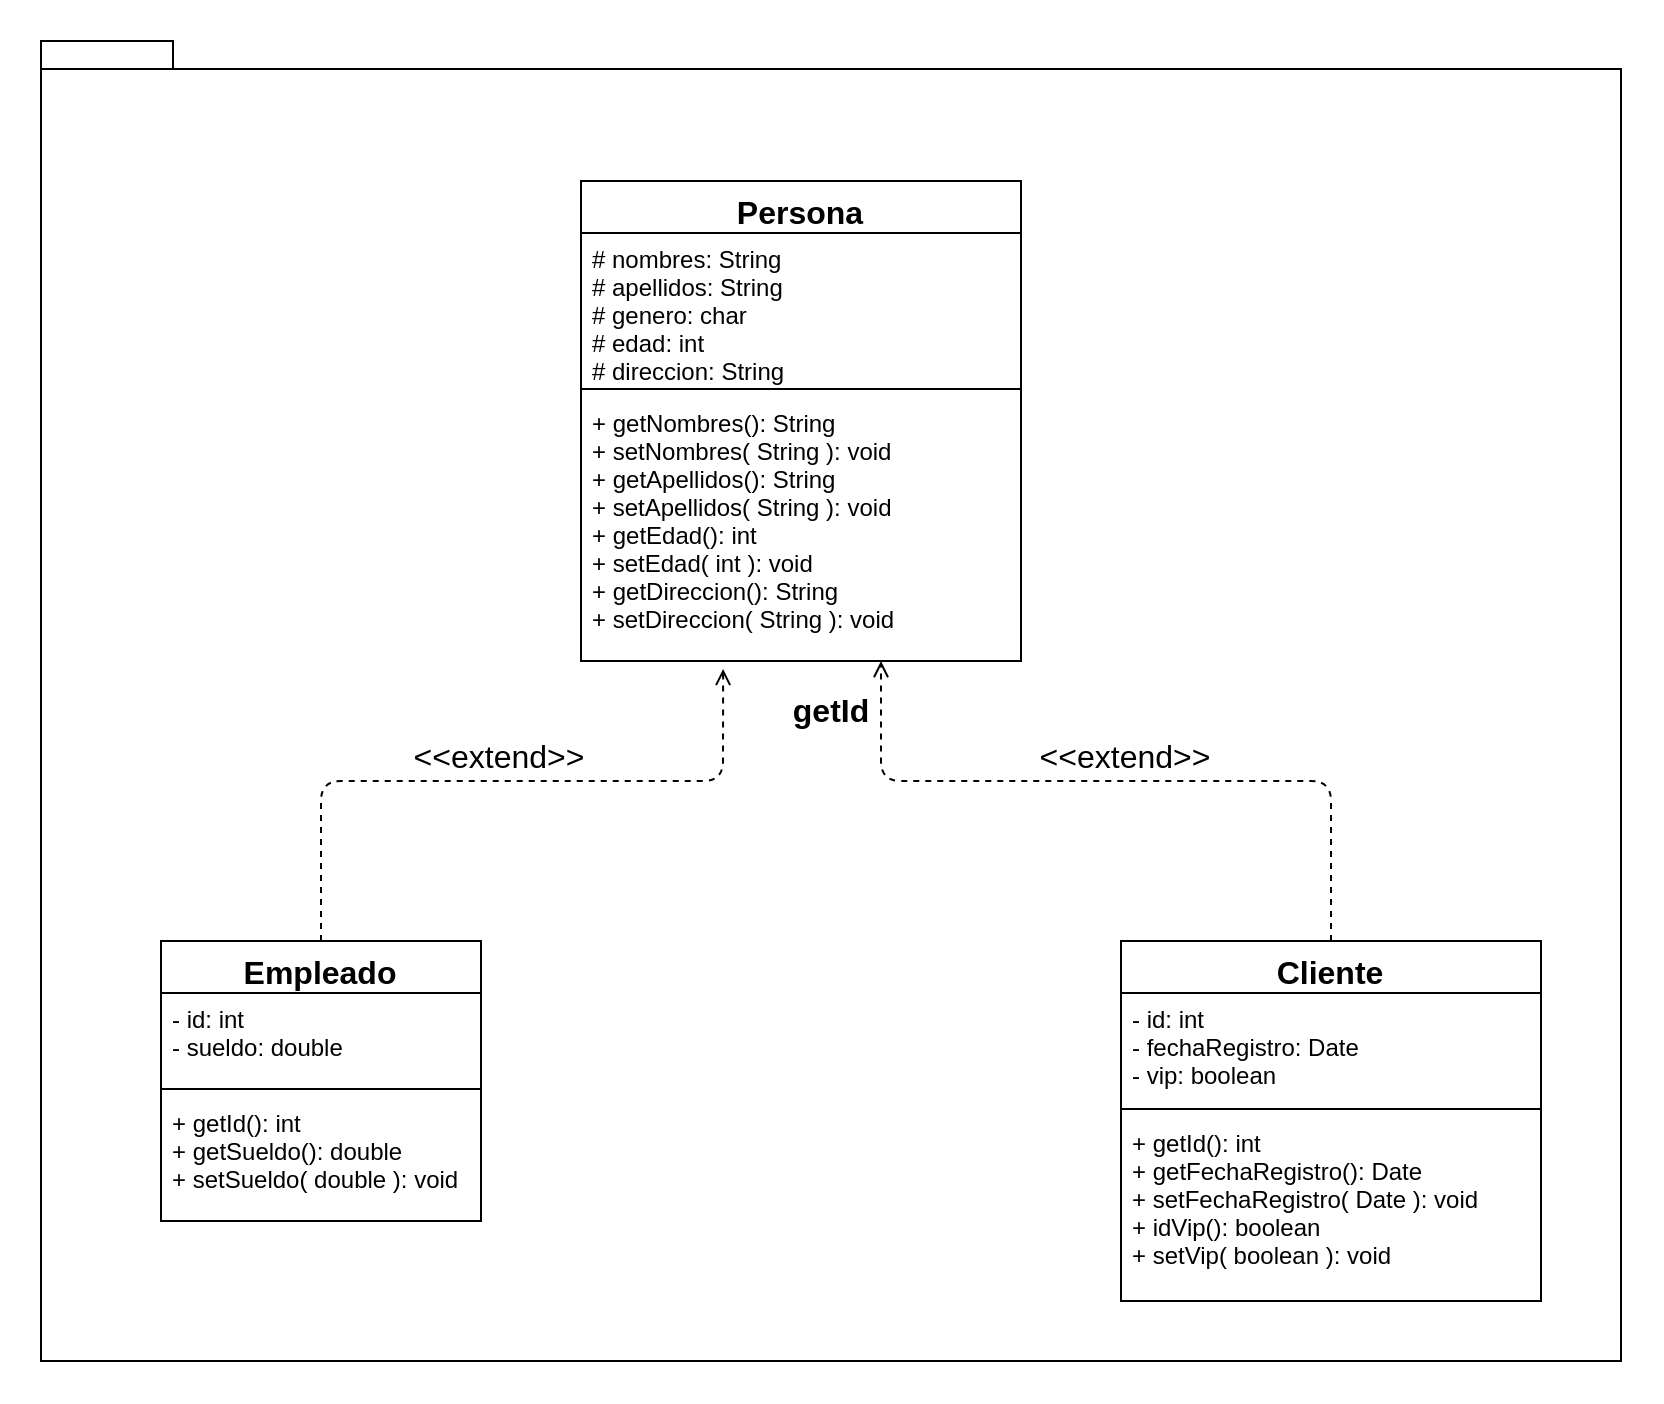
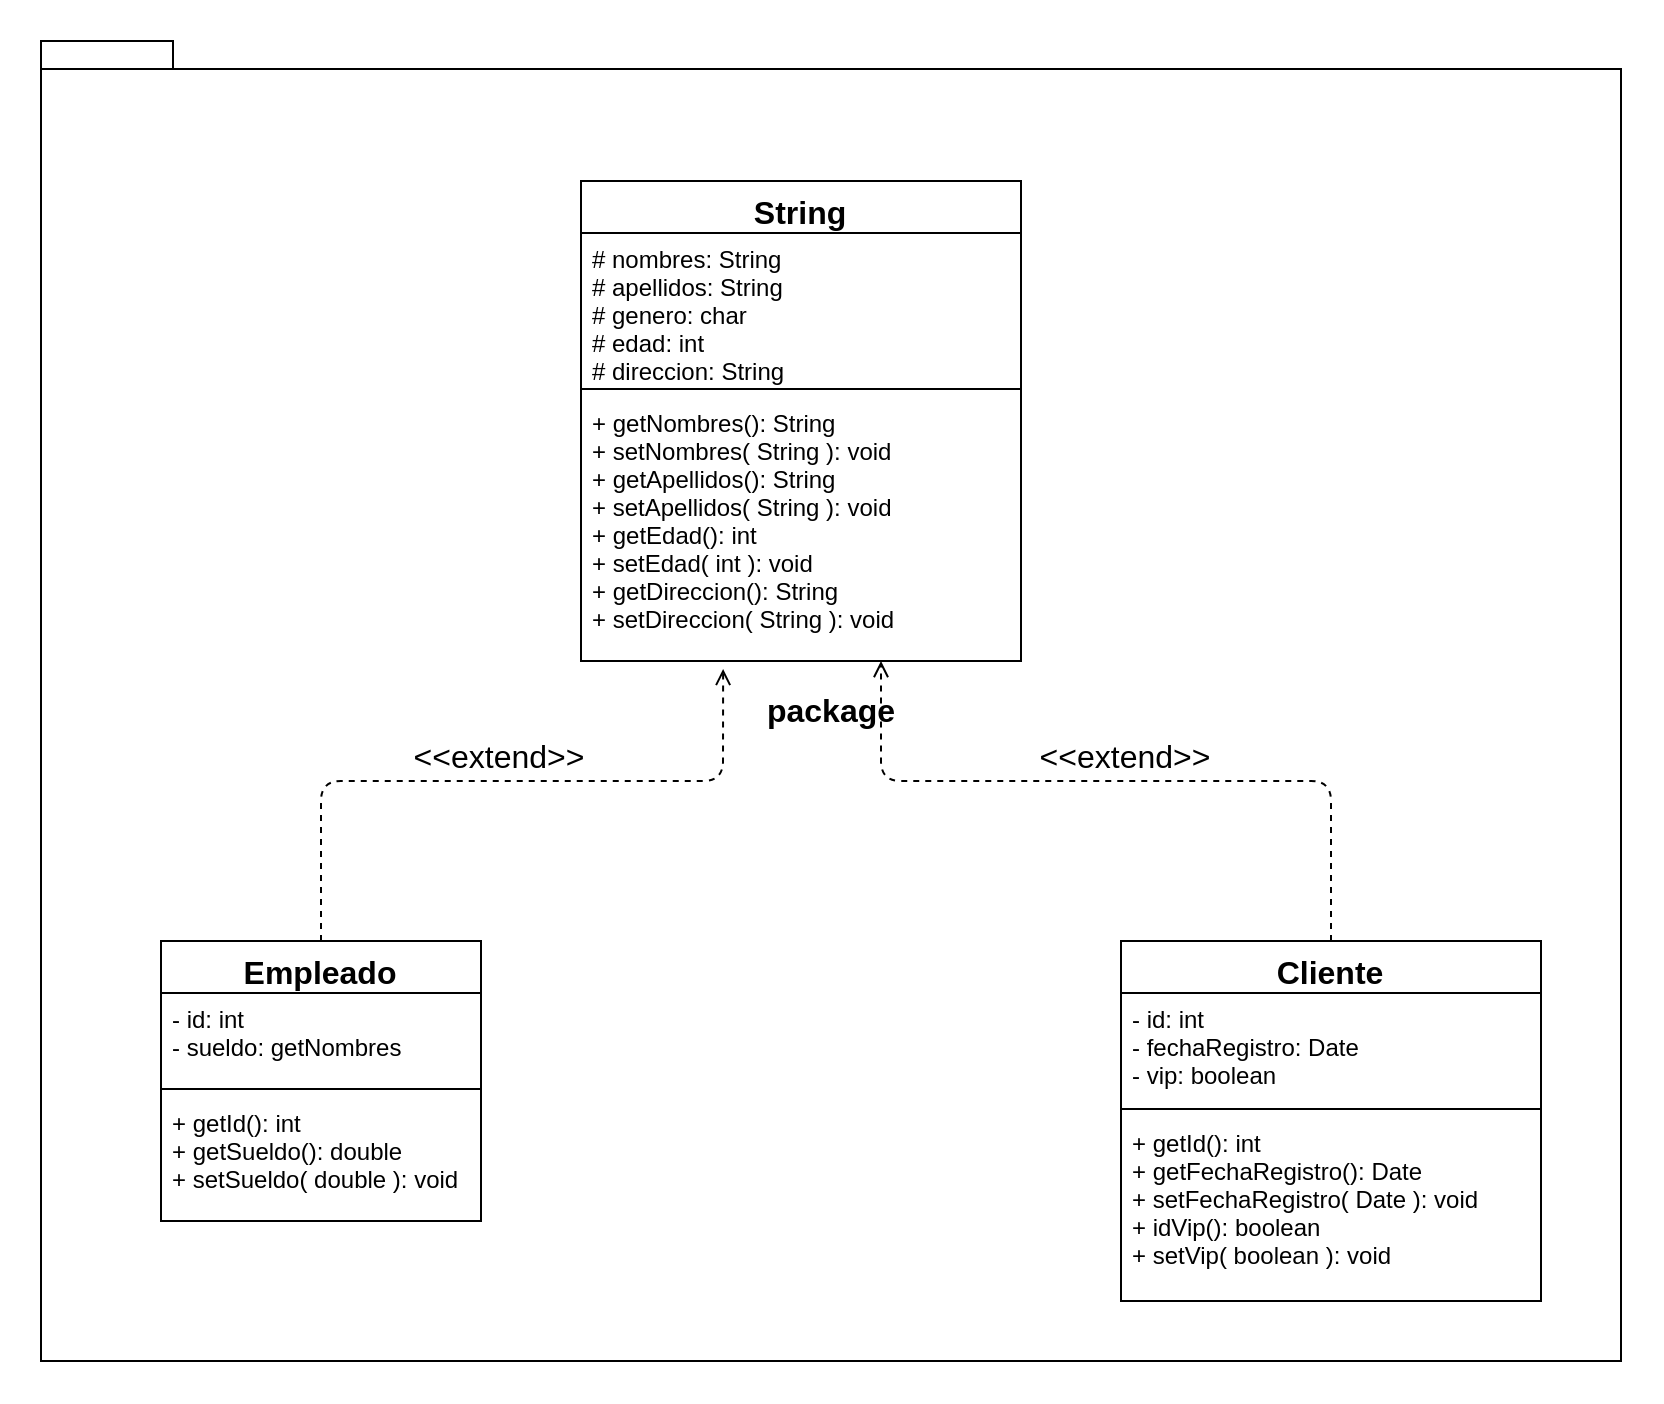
node "Persona": label "Persona" -> "String"
node "getId": label "getId" -> "package"
node "- id: int - sueldo: double": label "- id: int - sueldo: double" -> "- id: int - sueldo: getNombres"
